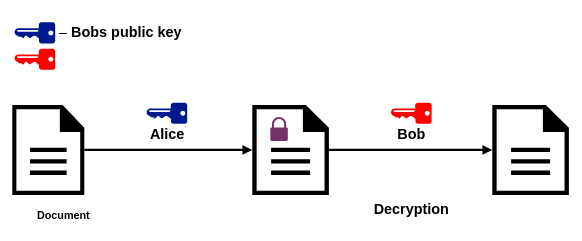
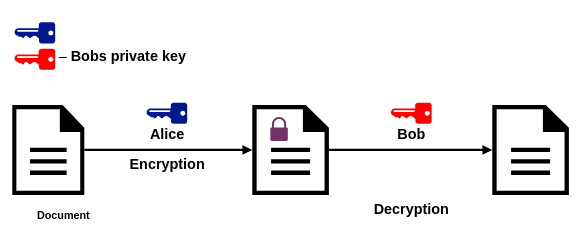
node "– Bobs public key": removed
node "– Bobs private key": added
node "Encryption": added
